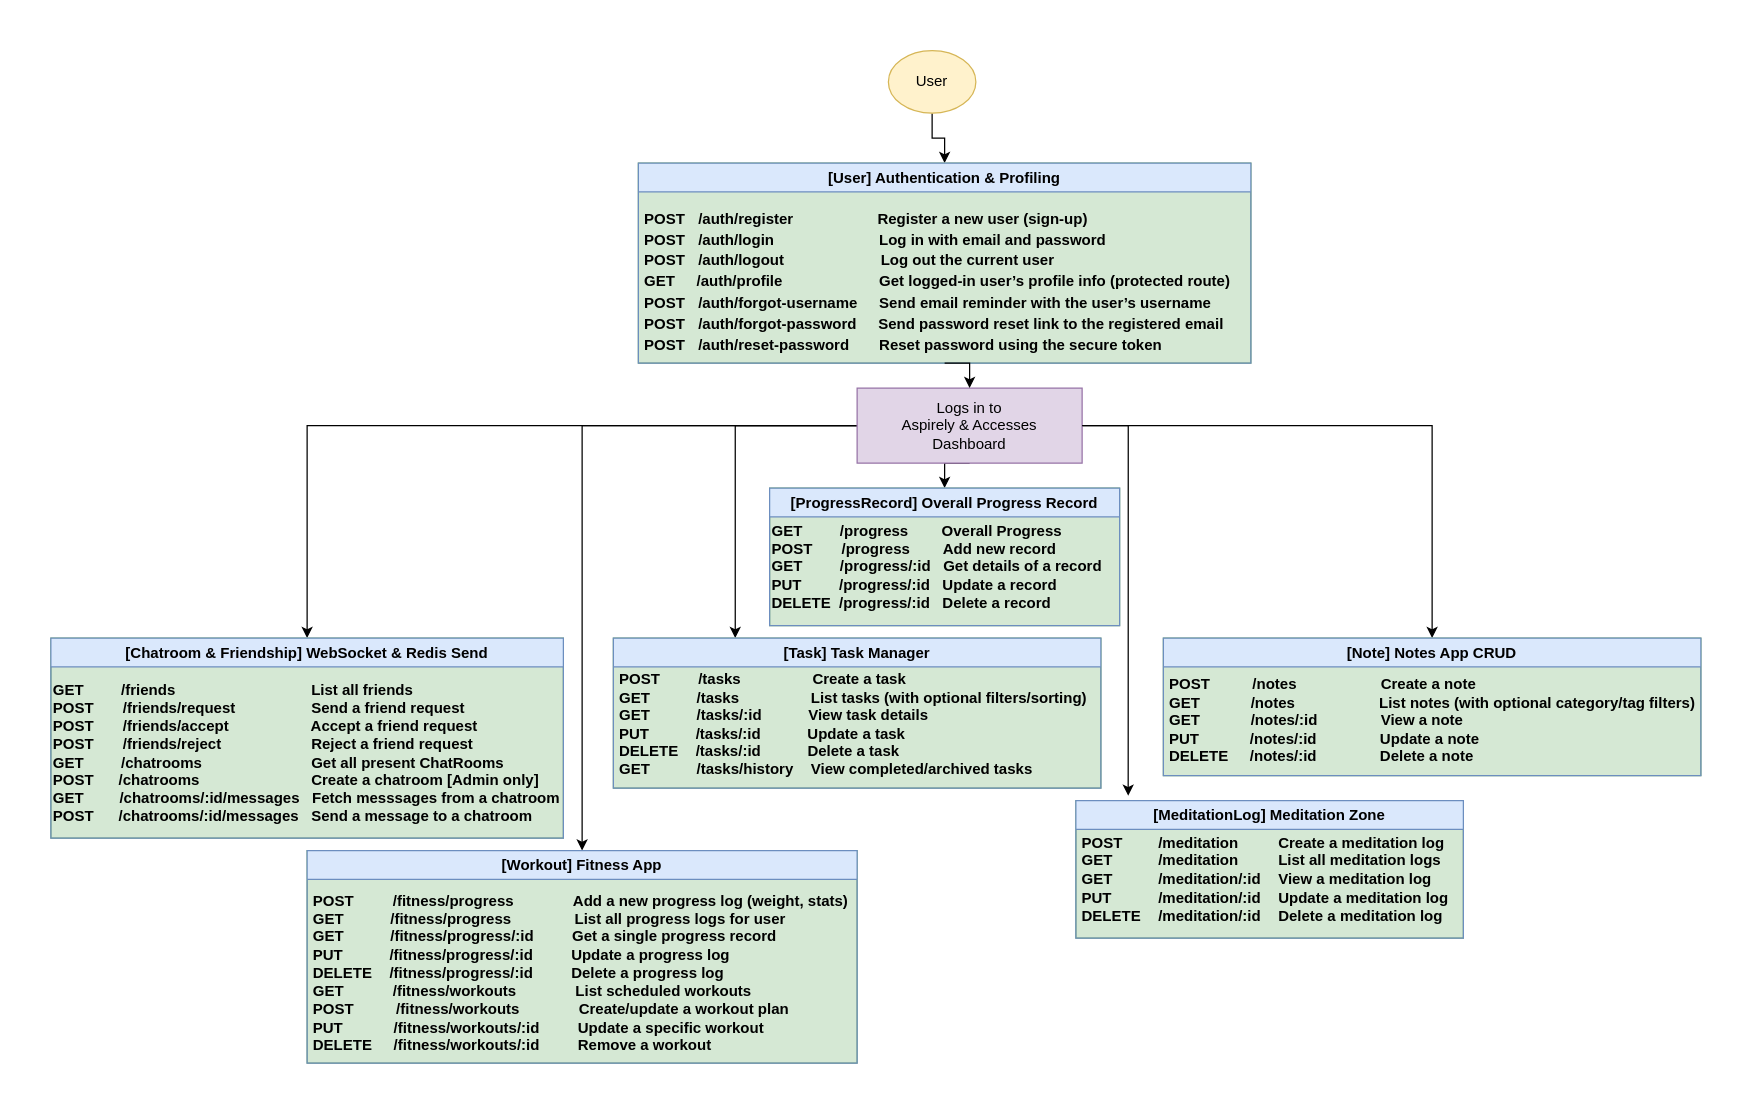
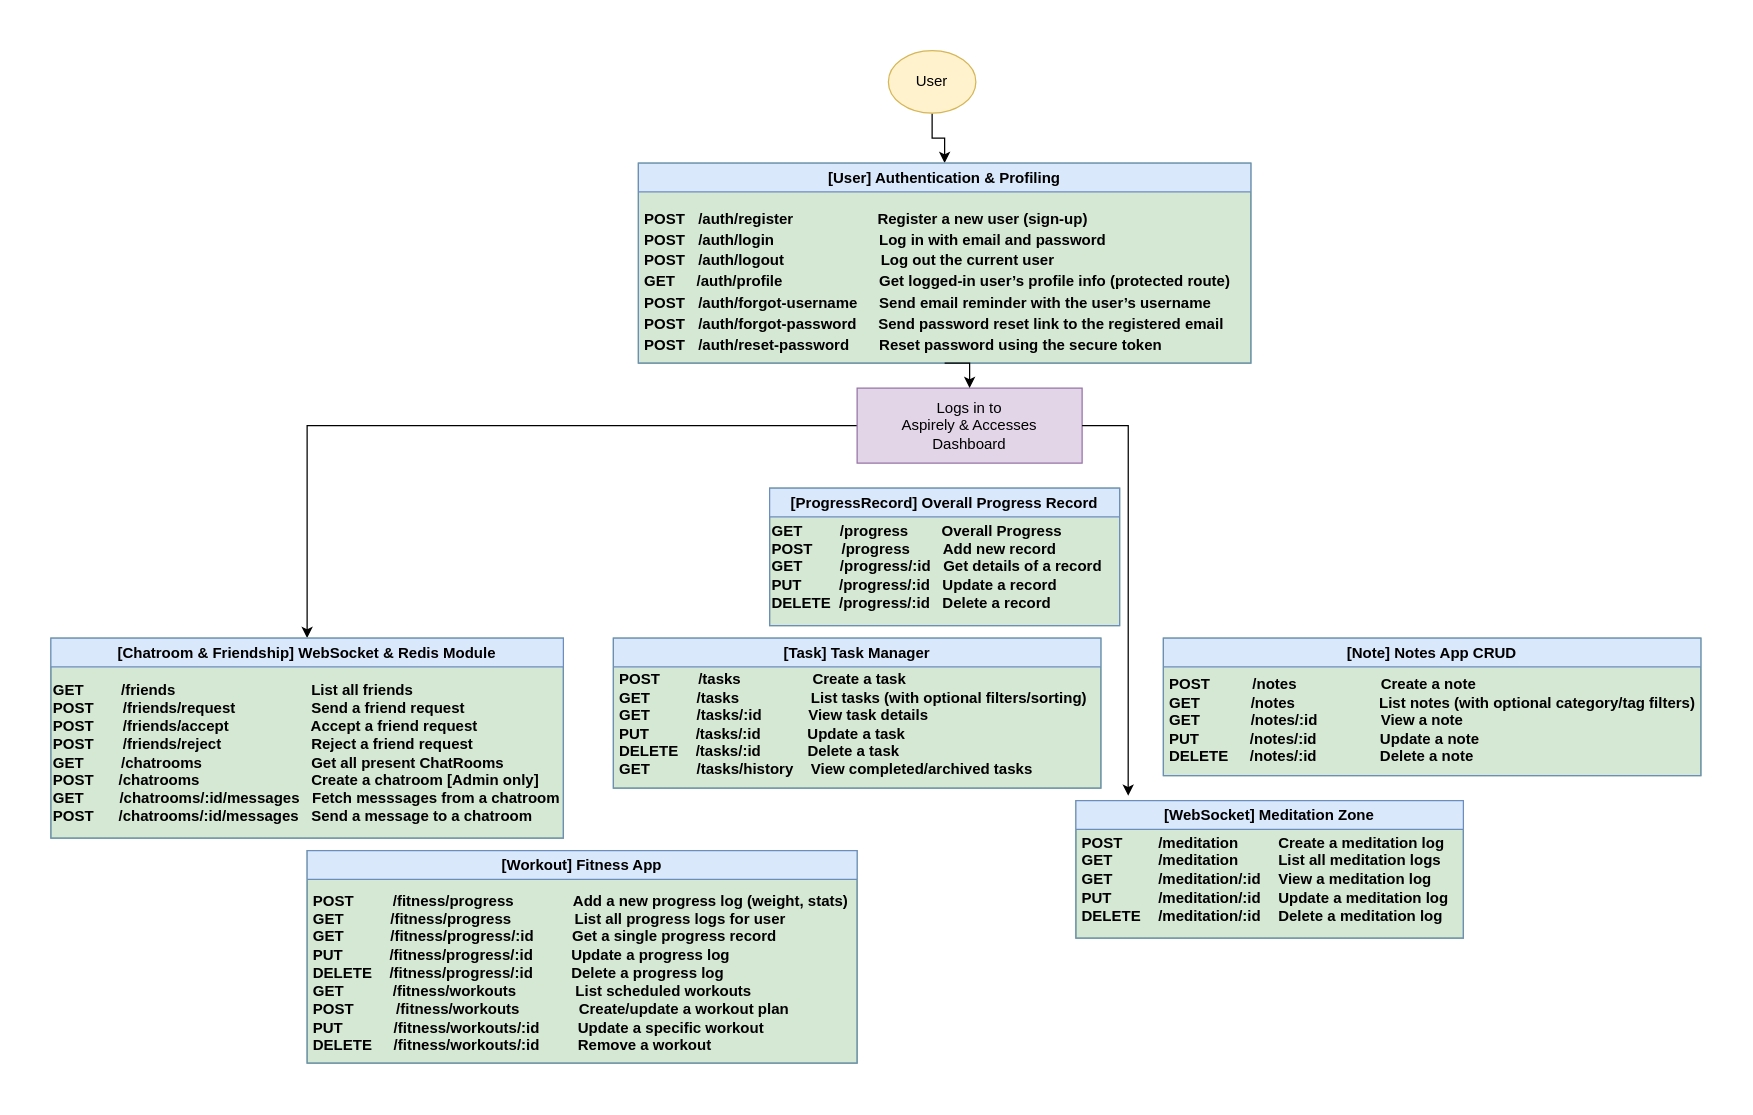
edge "Logs in to Aspirely & Accesses Dashboard" -> "[Note] Notes App CRUD": removed
edge "Logs in to Aspirely & Accesses Dashboard" -> "[ProgressRecord] Overall Progress Record": removed
edge "Logs in to Aspirely & Accesses Dashboard" -> "[Task] Task Manager": removed
edge "Logs in to Aspirely & Accesses Dashboard" -> "[Workout] Fitness App": removed
node "[Chatroom & Friendship] WebSocket & Redis Send": label "[Chatroom & Friendship] WebSocket & Redis Send" -> "[Chatroom & Friendship] WebSocket & Redis Module"
node "[MeditationLog] Meditation Zone": label "[MeditationLog] Meditation Zone" -> "[WebSocket] Meditation Zone"
